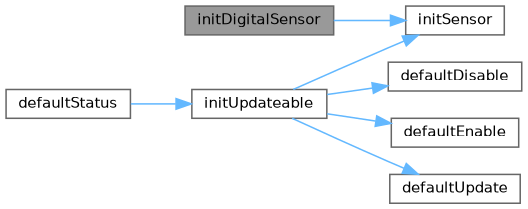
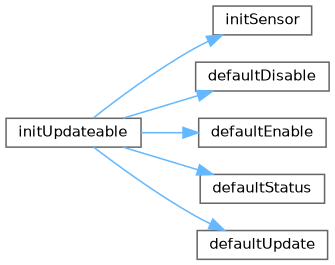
node "initDigitalSensor": removed
edge "defaultStatus" -> "initUpdateable": reversed
